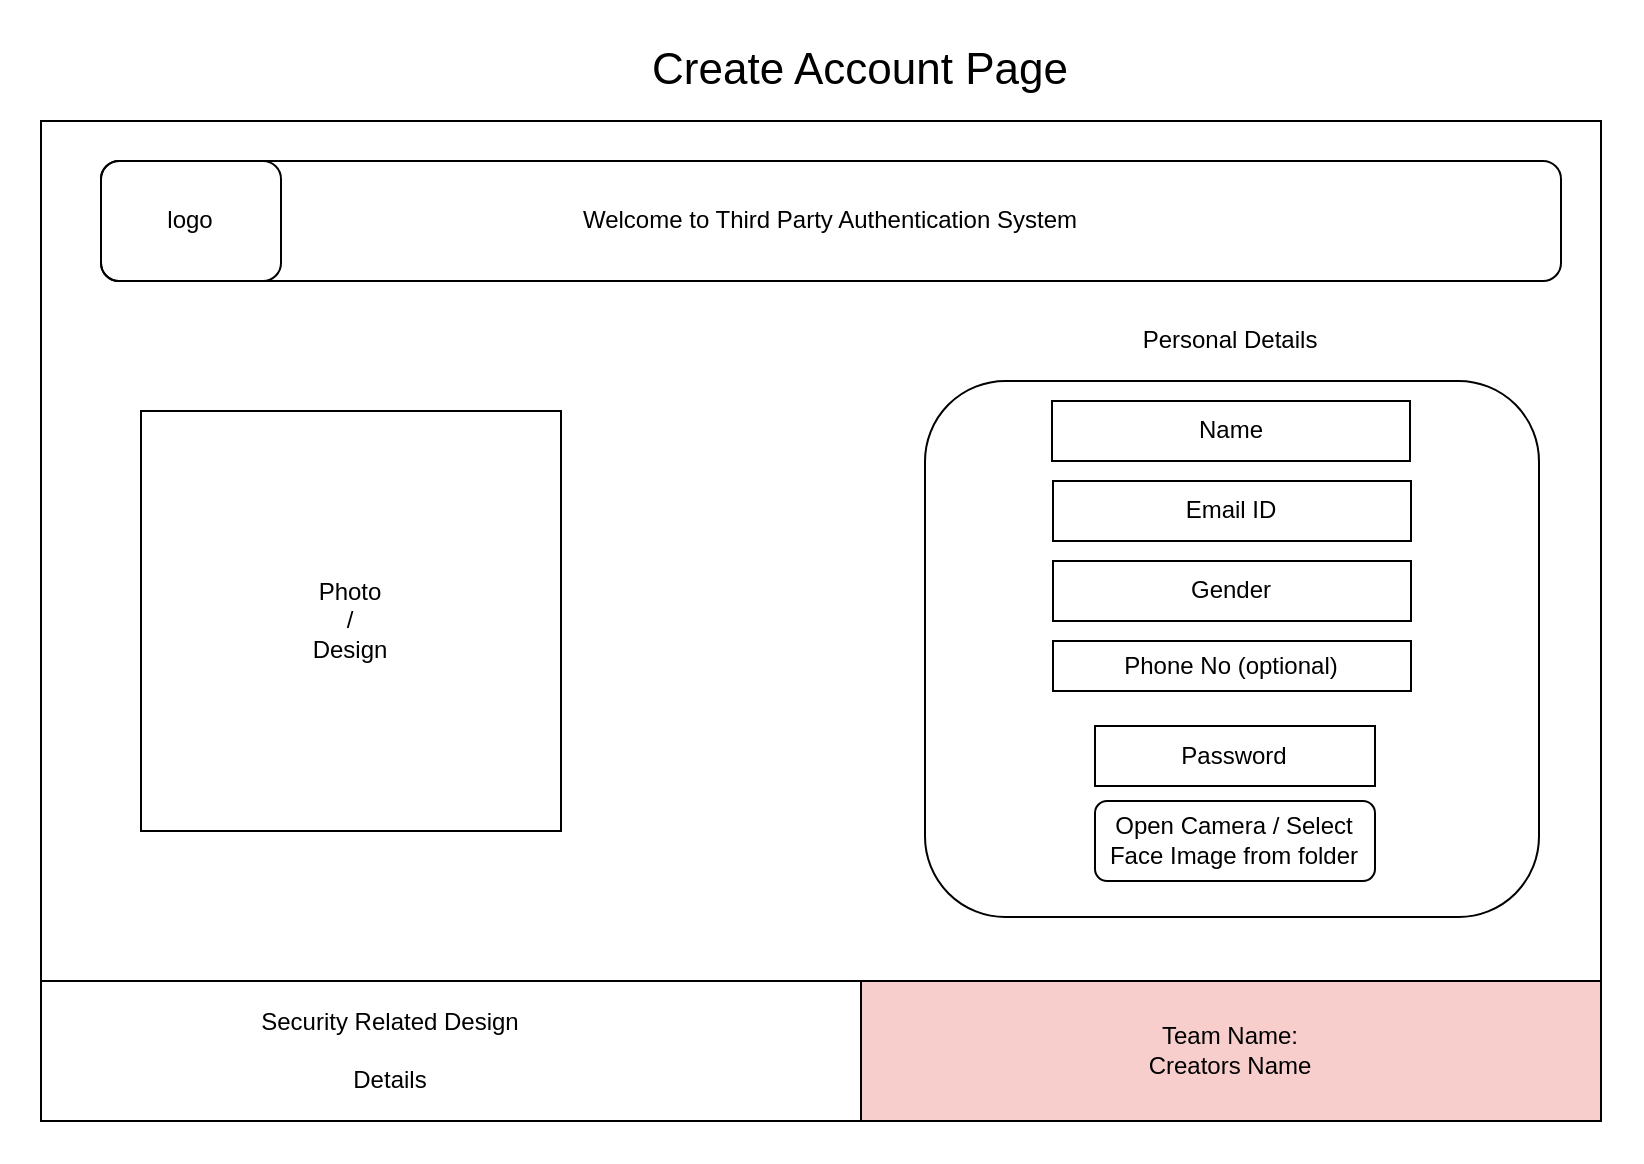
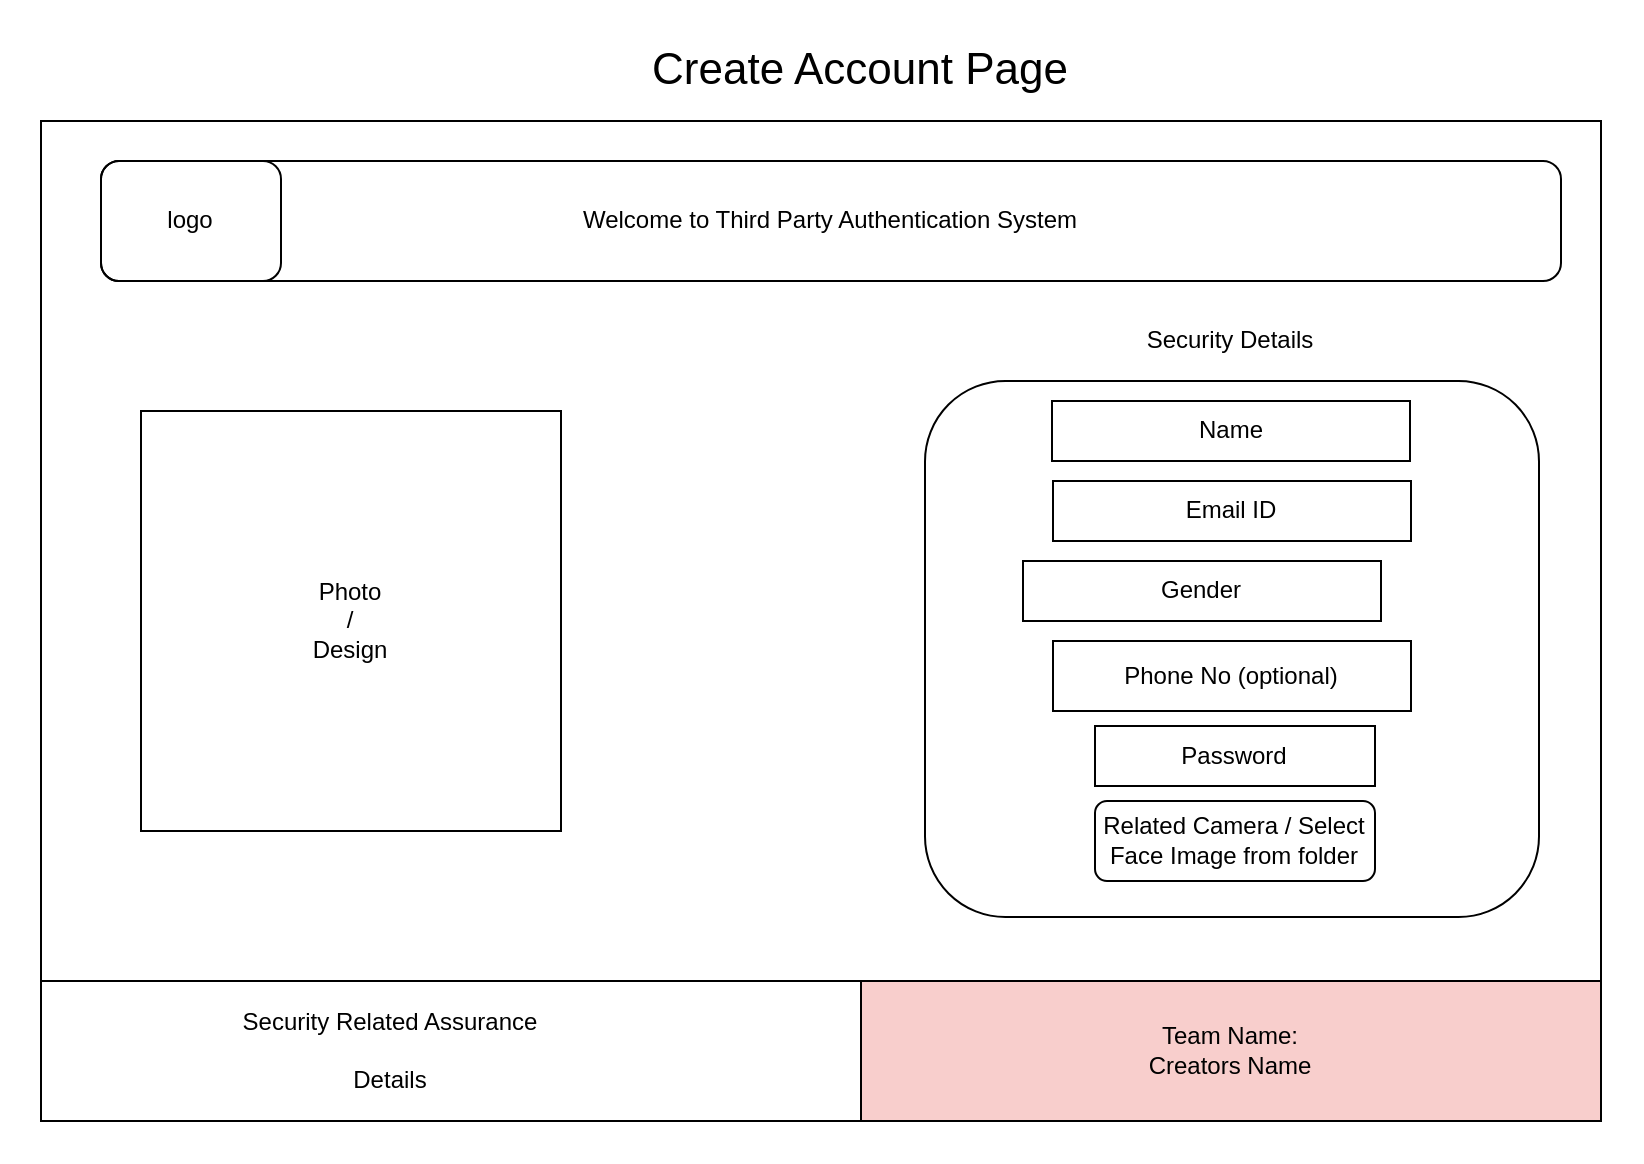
node "Personal Details": label "Personal Details" -> "Security Details"
node "Gender": moved (1232, 591) -> (1202, 591)
node "Phone No (optional)": size 358x50 -> 358x70
node "Open Camera / Select Face Image from folder": label "Open Camera / Select Face Image from folder" -> "Related Camera / Select Face Image from folder"
node "Security Related Design Details": label "Security Related Design Details" -> "Security Related Assurance Details"
